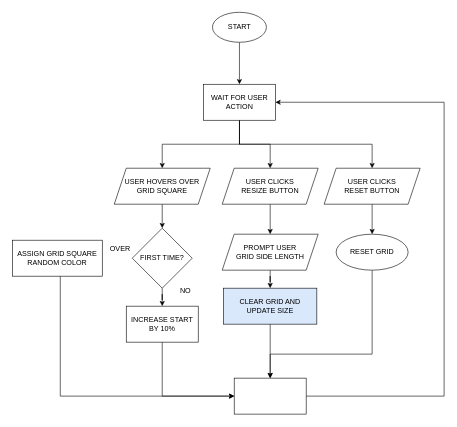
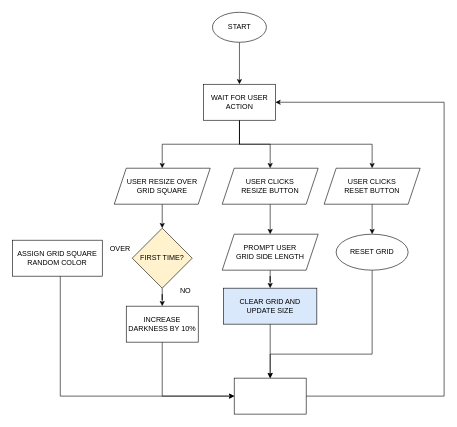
node "USER HOVERS OVER GRID SQUARE": label "USER HOVERS OVER GRID SQUARE" -> "USER RESIZE OVER GRID SQUARE"
node "FIRST TIME?": fillcolor #ffffff -> #fff2cc
node "INCREASE START BY 10%": label "INCREASE START BY 10%" -> "INCREASE DARKNESS BY 10%"
